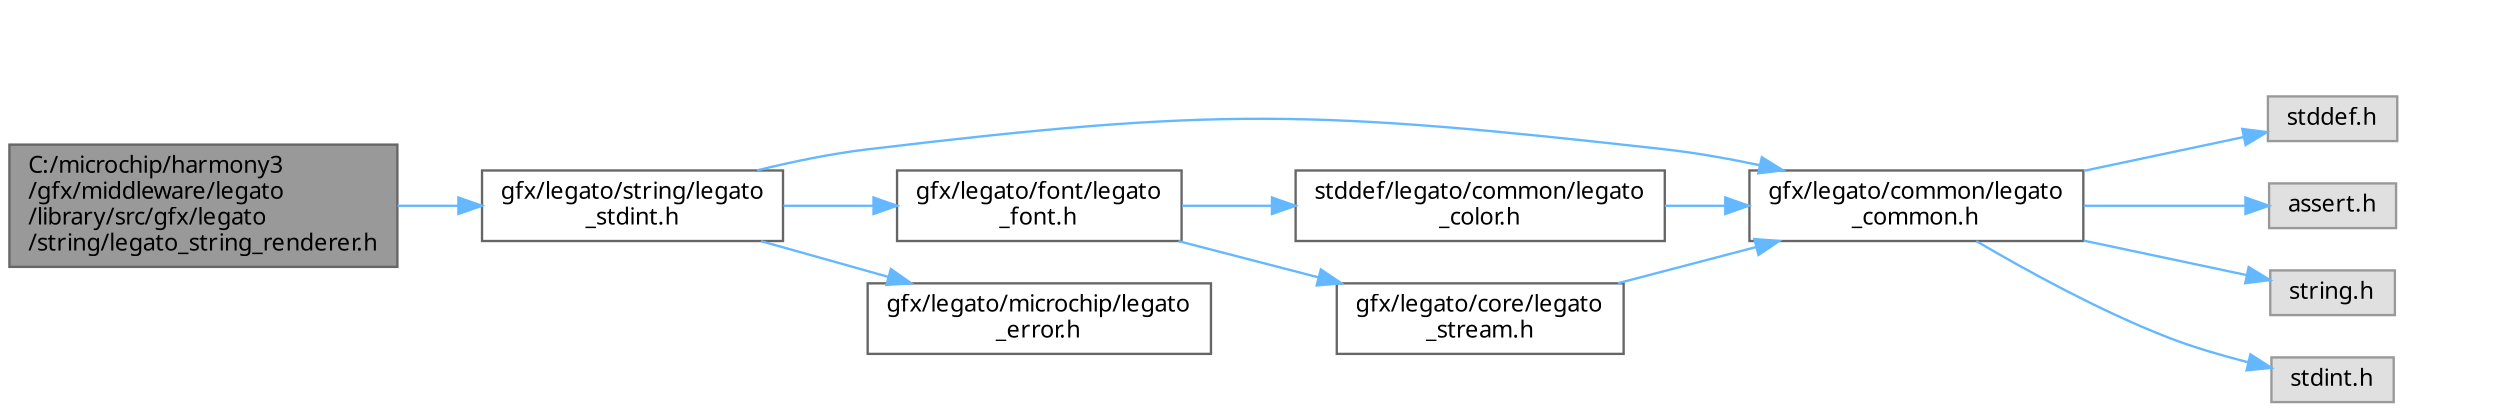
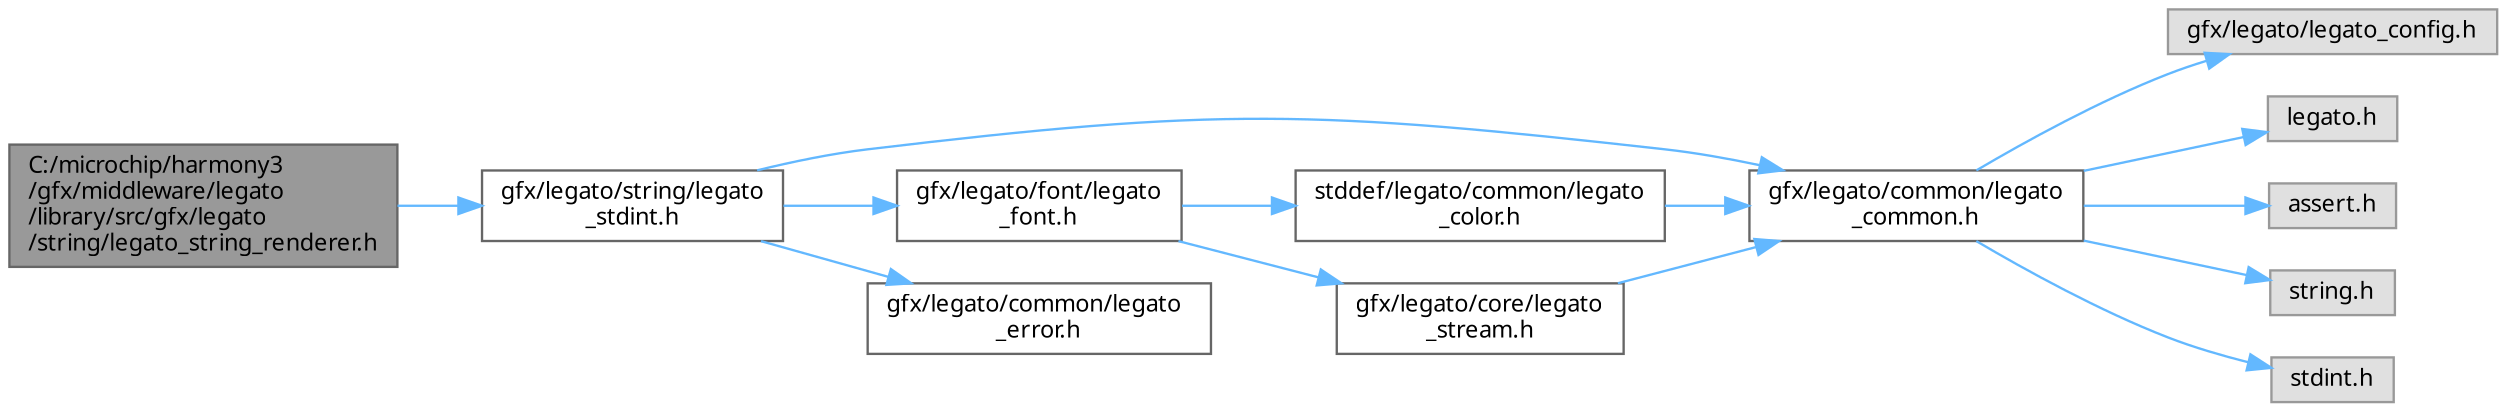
node "gfx/legato/legato_config.h": added
node "stddef.h": label "stddef.h" -> "legato.h"
node "gfx/legato/microchip/legato _error.h": label "gfx/legato/microchip/legato _error.h" -> "gfx/legato/common/legato _error.h"
